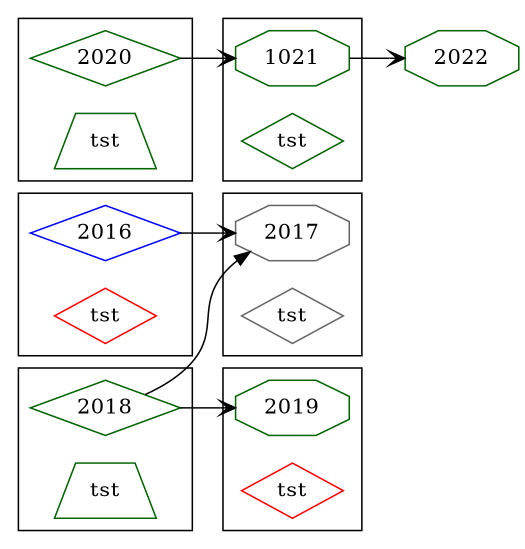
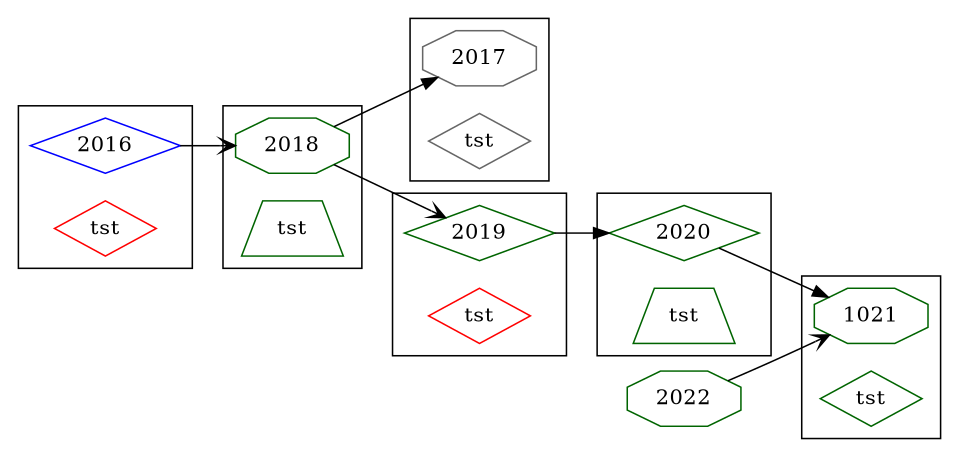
edge "2020" -> "1021": arrowhead vee -> normal
edge "1021" -> "2022": reversed
edge "2016" -> "2017": now "2016" -> "2018"
edge "2019" -> "2020": added
node "2018": shape diamond -> octagon
node "2019": shape octagon -> diamond
